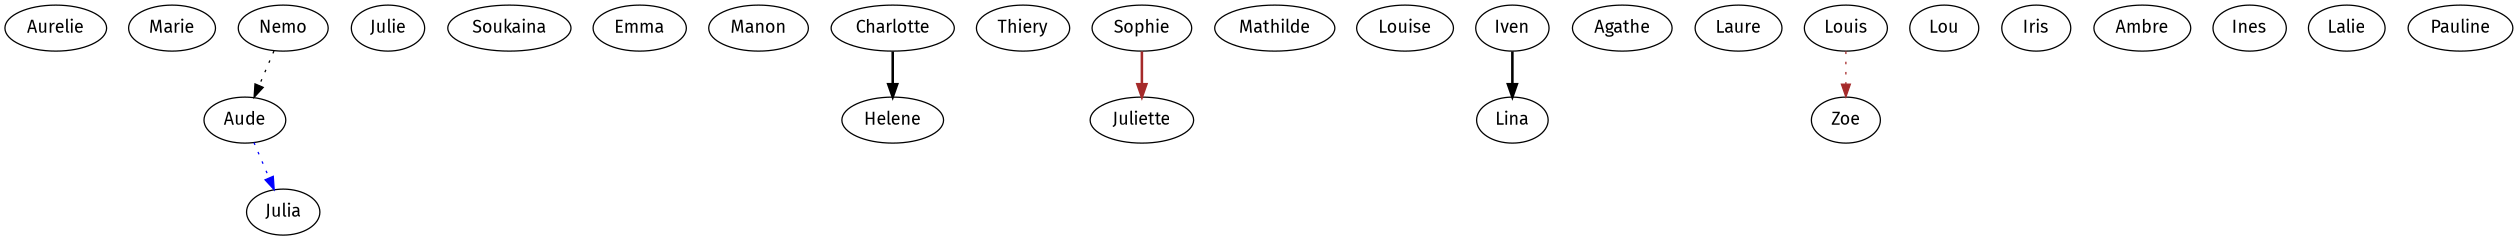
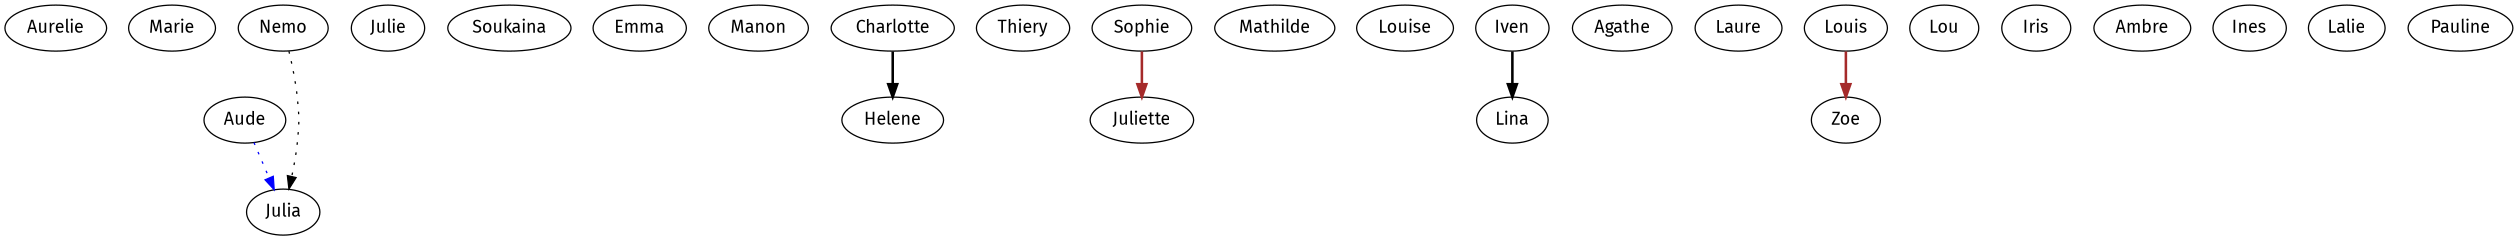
edge "Nemo" -> "Aude": now "Nemo" -> "Julia"
edge "Louis" -> "Zoe": style dotted -> bold
